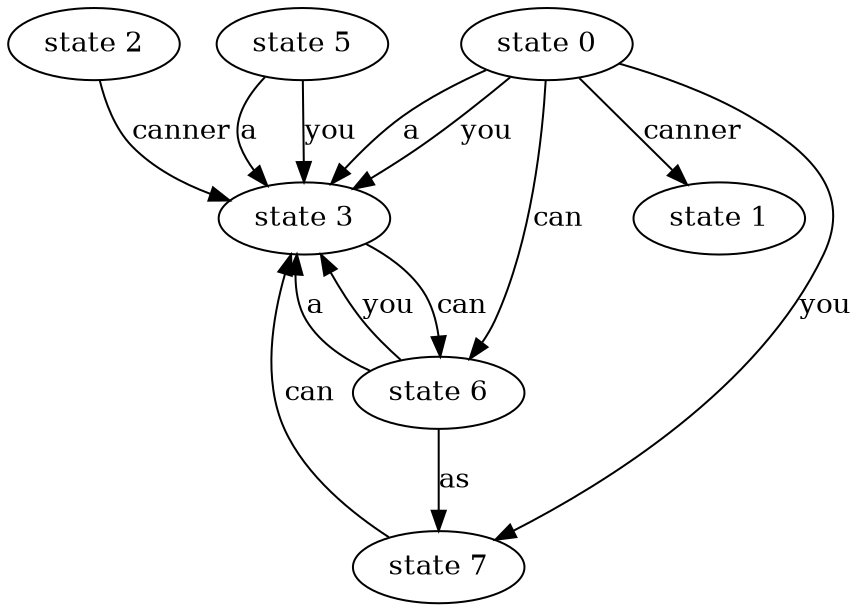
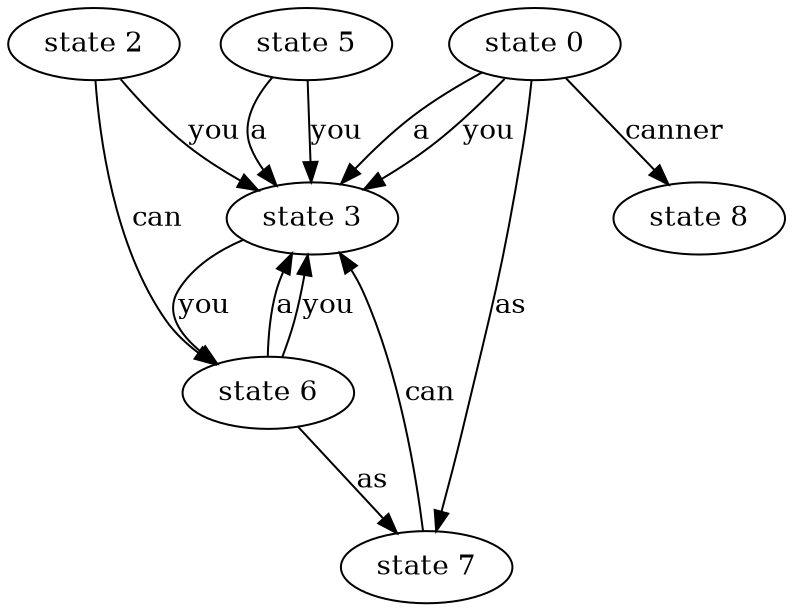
edge "state 2" -> "state 3": label "canner" -> "you"
edge "state 0" -> "state 6": now "state 2" -> "state 6"
node "state 1": label "state 1" -> "state 8"
edge "state 3" -> "state 6": label "can" -> "you"
edge "state 0" -> "state 7": label "you" -> "as"
